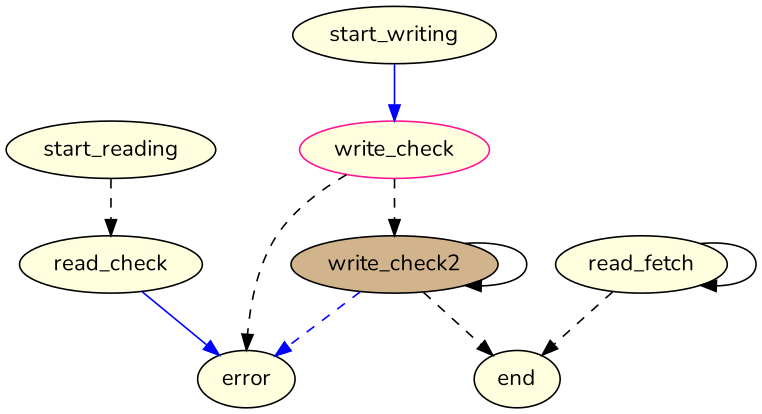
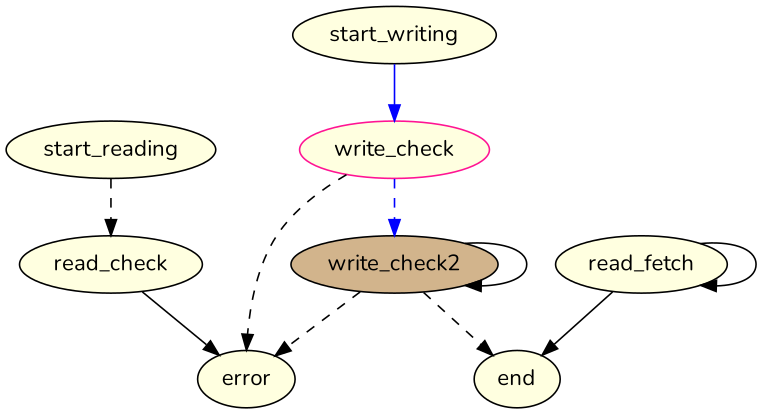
edge "write_check" -> "write_check2": color black -> blue
edge "read_check" -> "error": color blue -> black
edge "read_fetch" -> "end": style dashed -> solid
edge "write_check2" -> "error": color blue -> black
